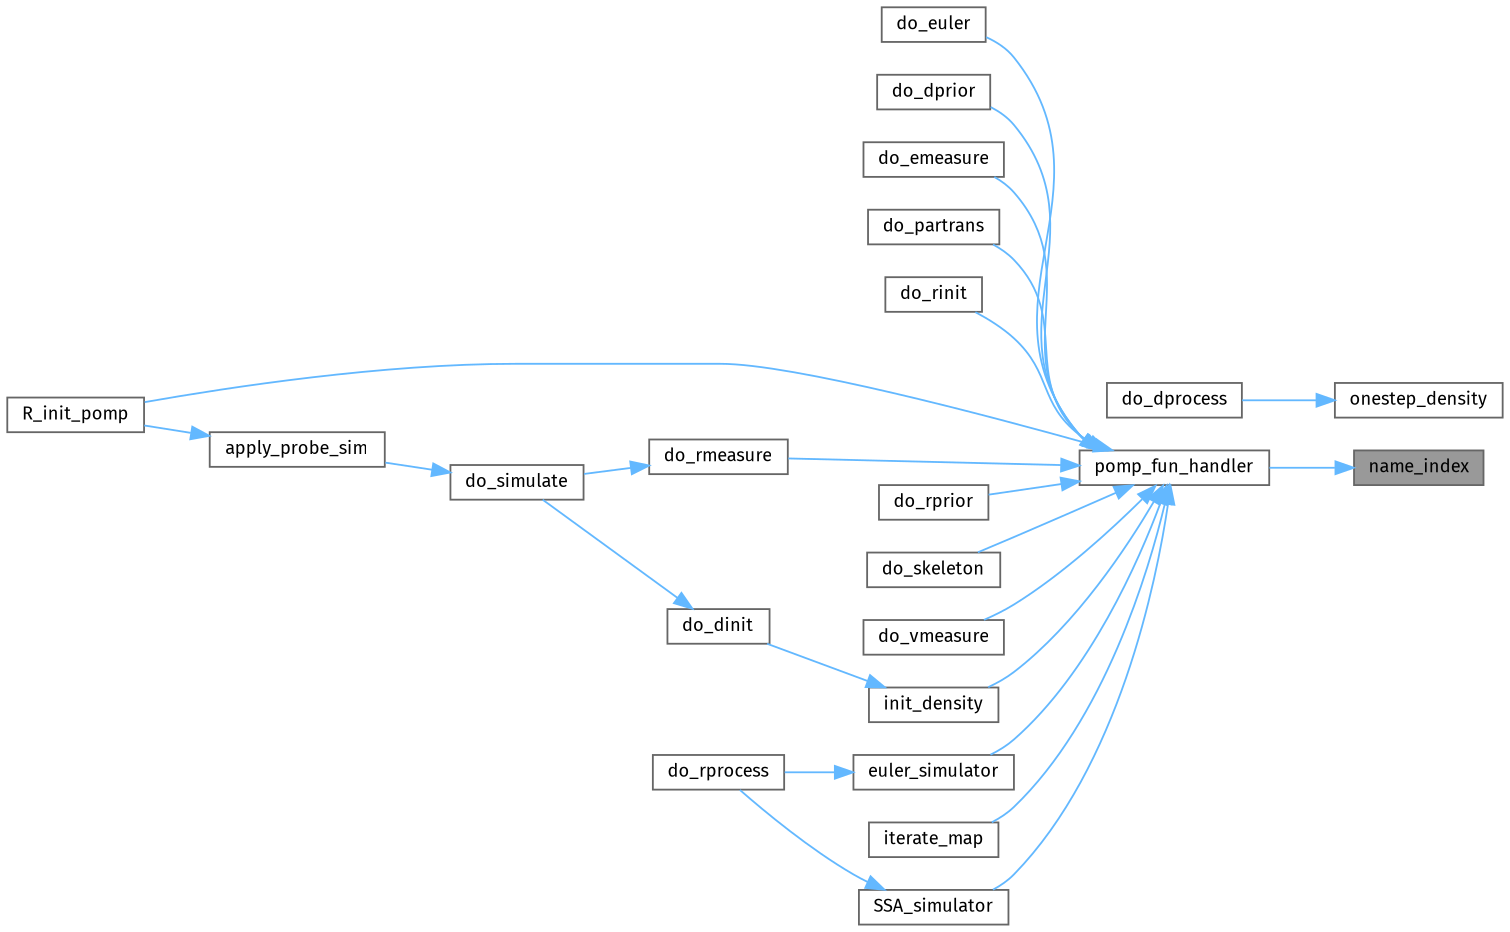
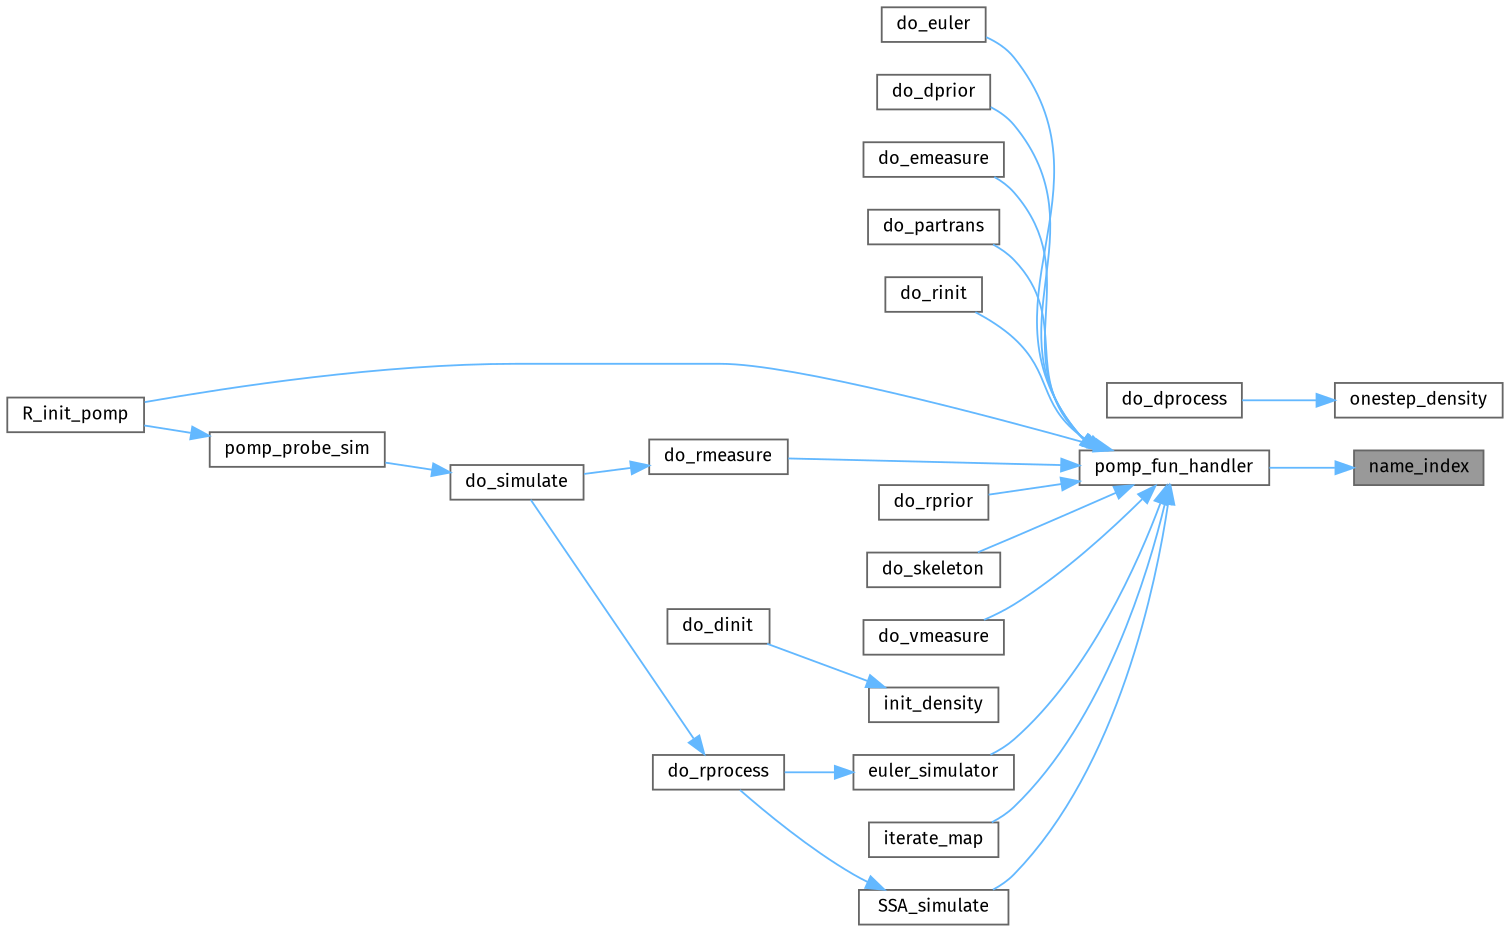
node "apply_probe_sim": label "apply_probe_sim" -> "pomp_probe_sim"
edge "do_simulate" -> "do_dinit": now "do_simulate" -> "do_rprocess"
edge "init_density" -> "pomp_fun_handler": removed
node "SSA_simulator": label "SSA_simulator" -> "SSA_simulate"
